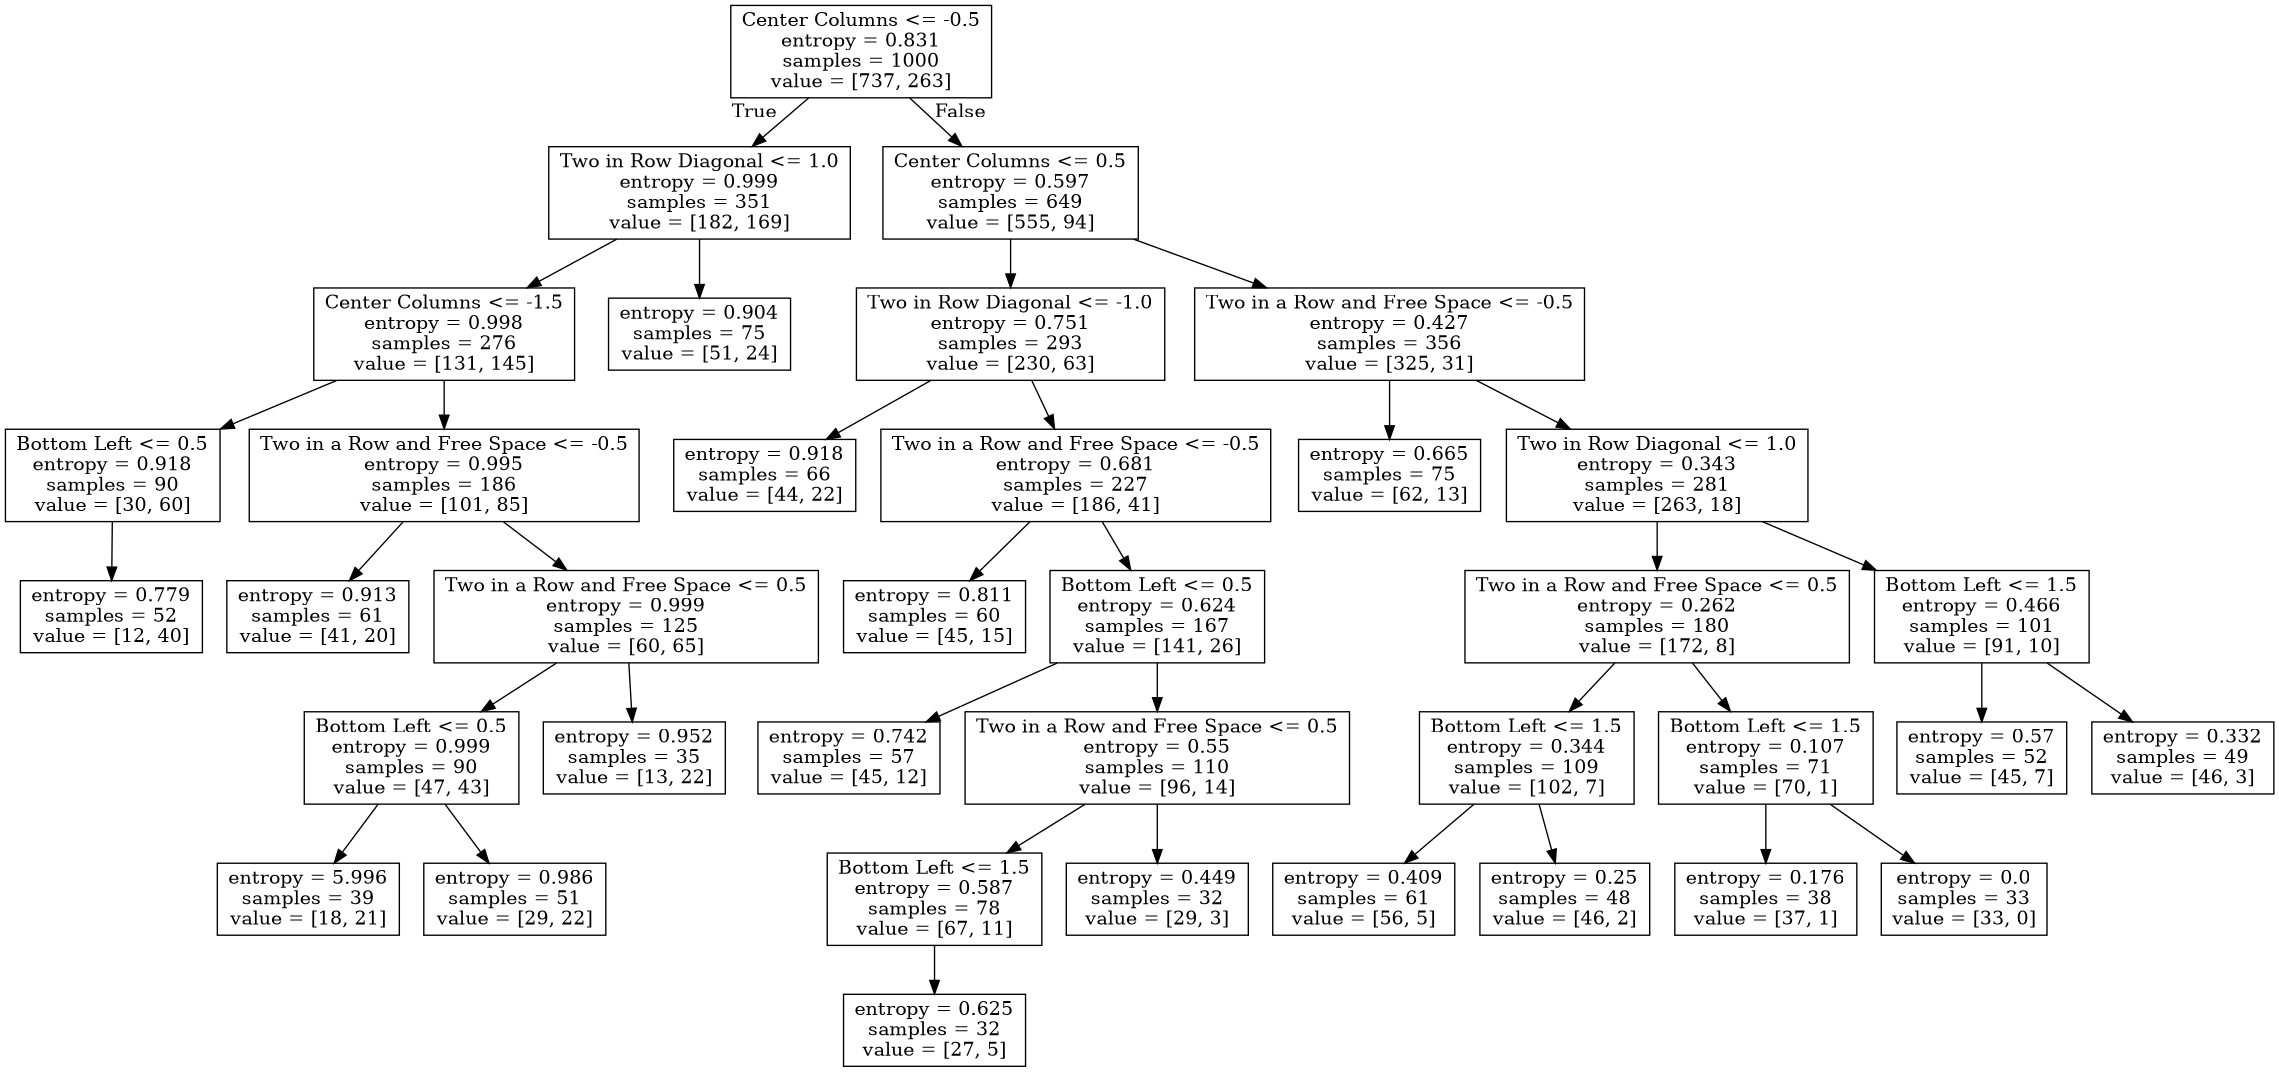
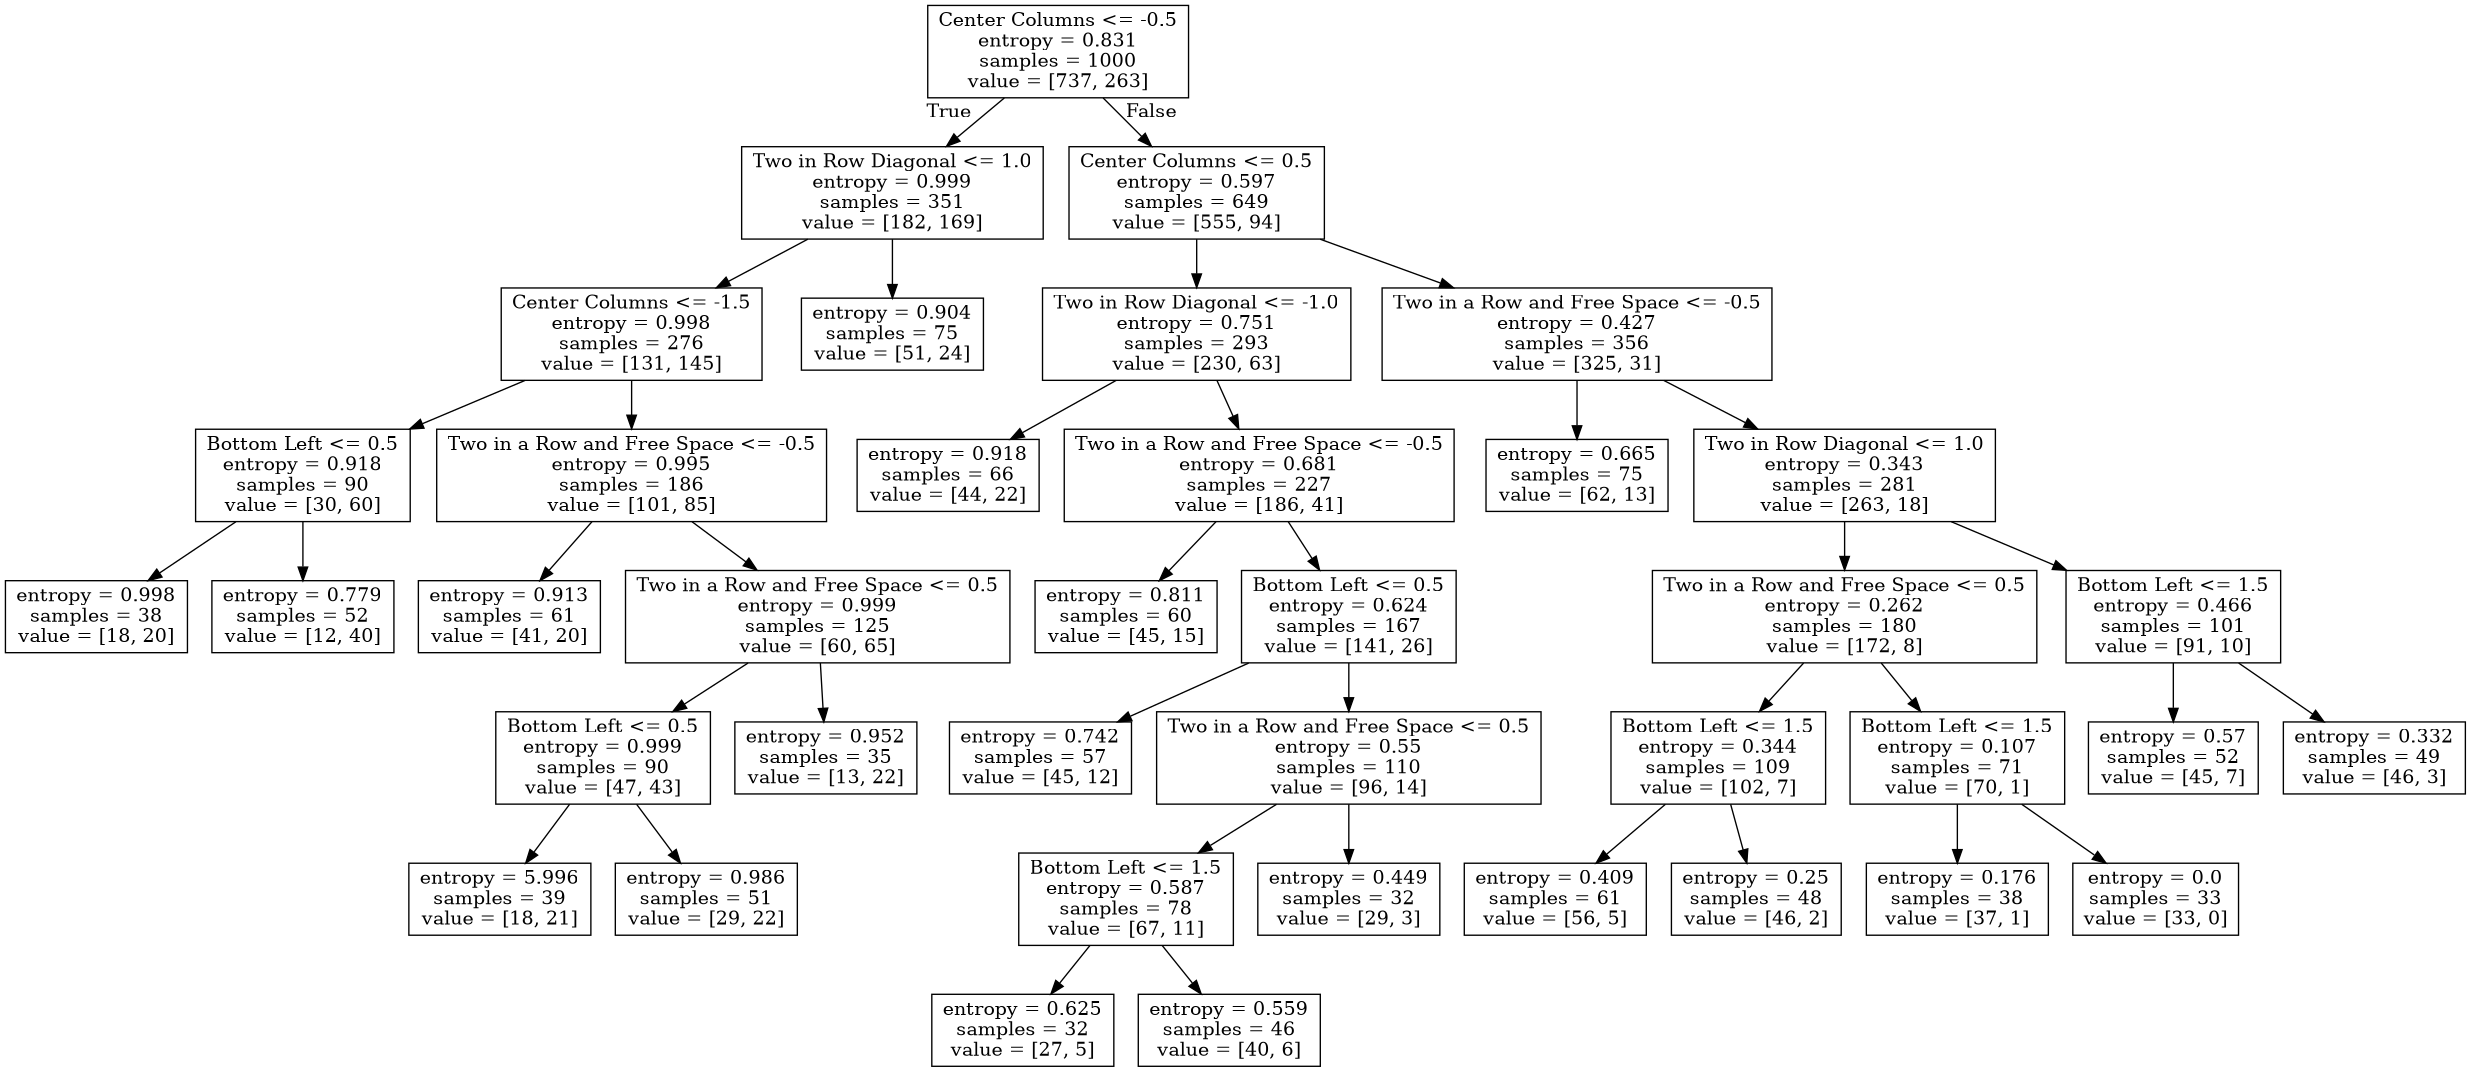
node "entropy = 0.998 samples = 38 value = [18, 20]": added
node "entropy = 0.559 samples = 46 value = [40, 6]": added
